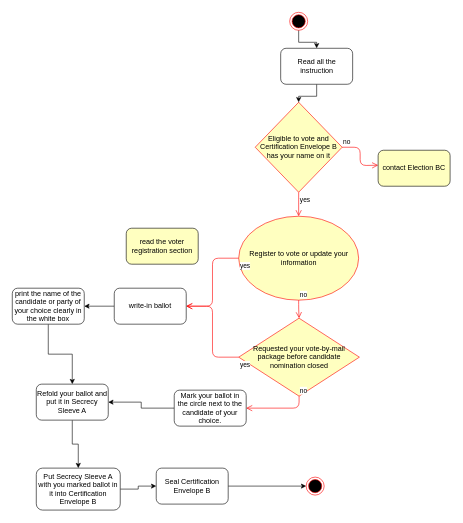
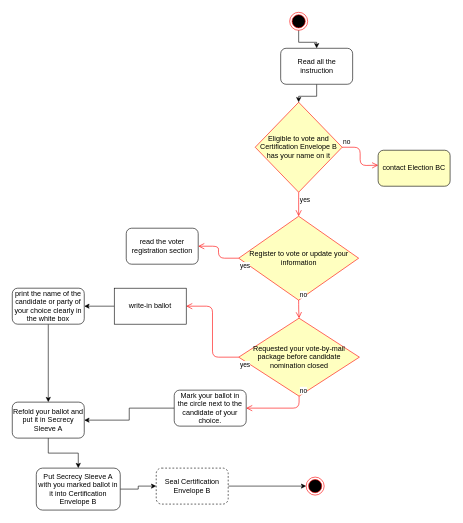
node "read the voter registration section": fillcolor #ffffc0 -> #ffffff
node "Register to vote or update your information": shape ellipse -> diamond
edge "Register to vote or update your information" -> "write-in ballot": now "Register to vote or update your information" -> "read the voter registration section"
node "write-in ballot": shape rounded rectangle -> rectangle
node "Refold your ballot and put it in Secrecy Sleeve A": moved (72, 402) -> (48, 420)
node "Seal Certification Envelope B": style solid -> dashed
